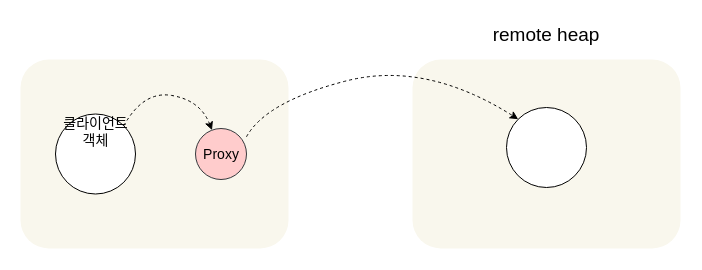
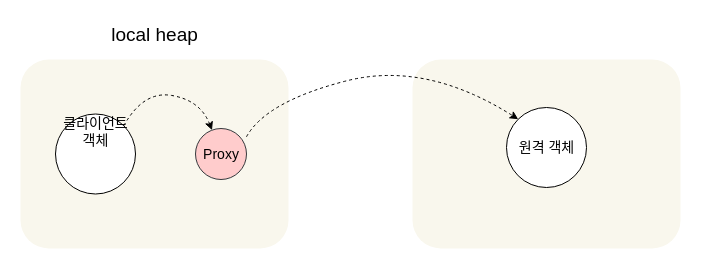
node "local heap": added
node "remote heap": removed
node "원격 객체": added
